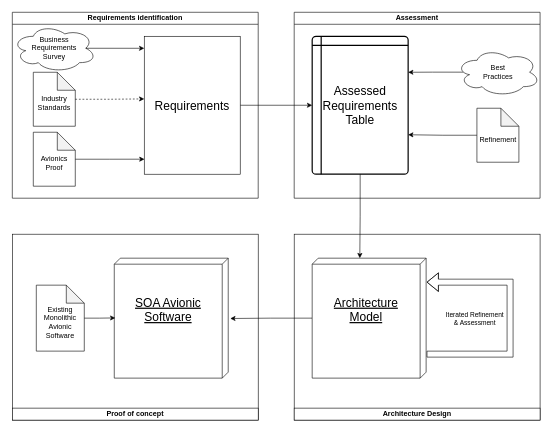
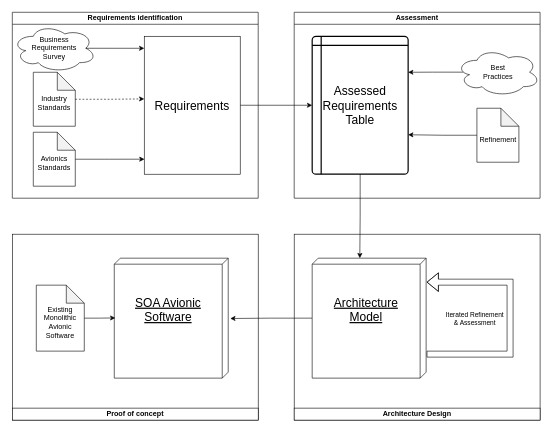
node "Avionics Proof": label "Avionics Proof" -> "Avionics Standards"
